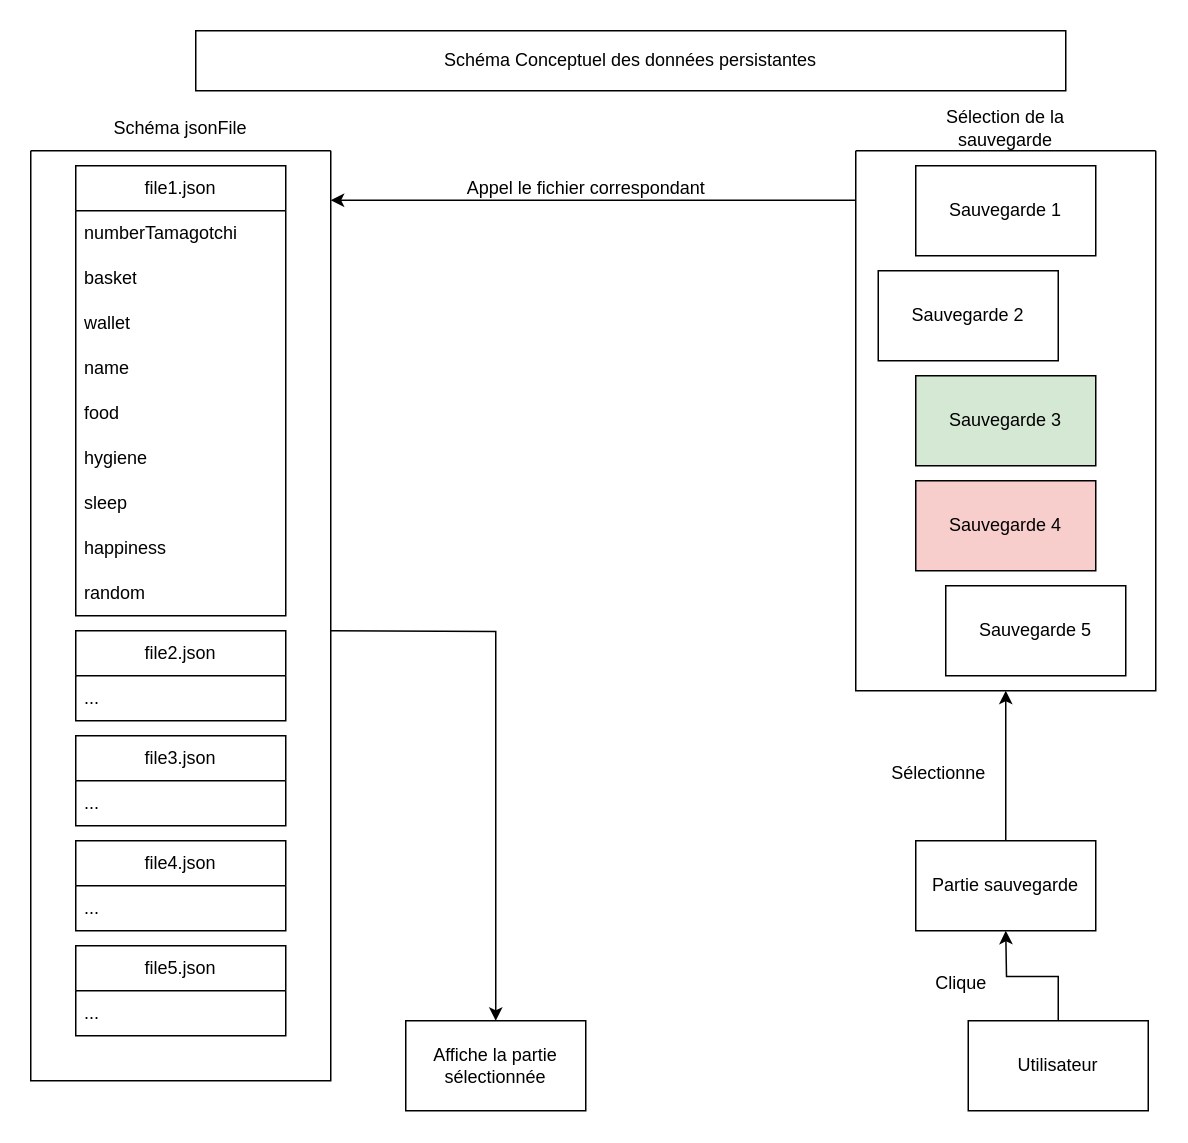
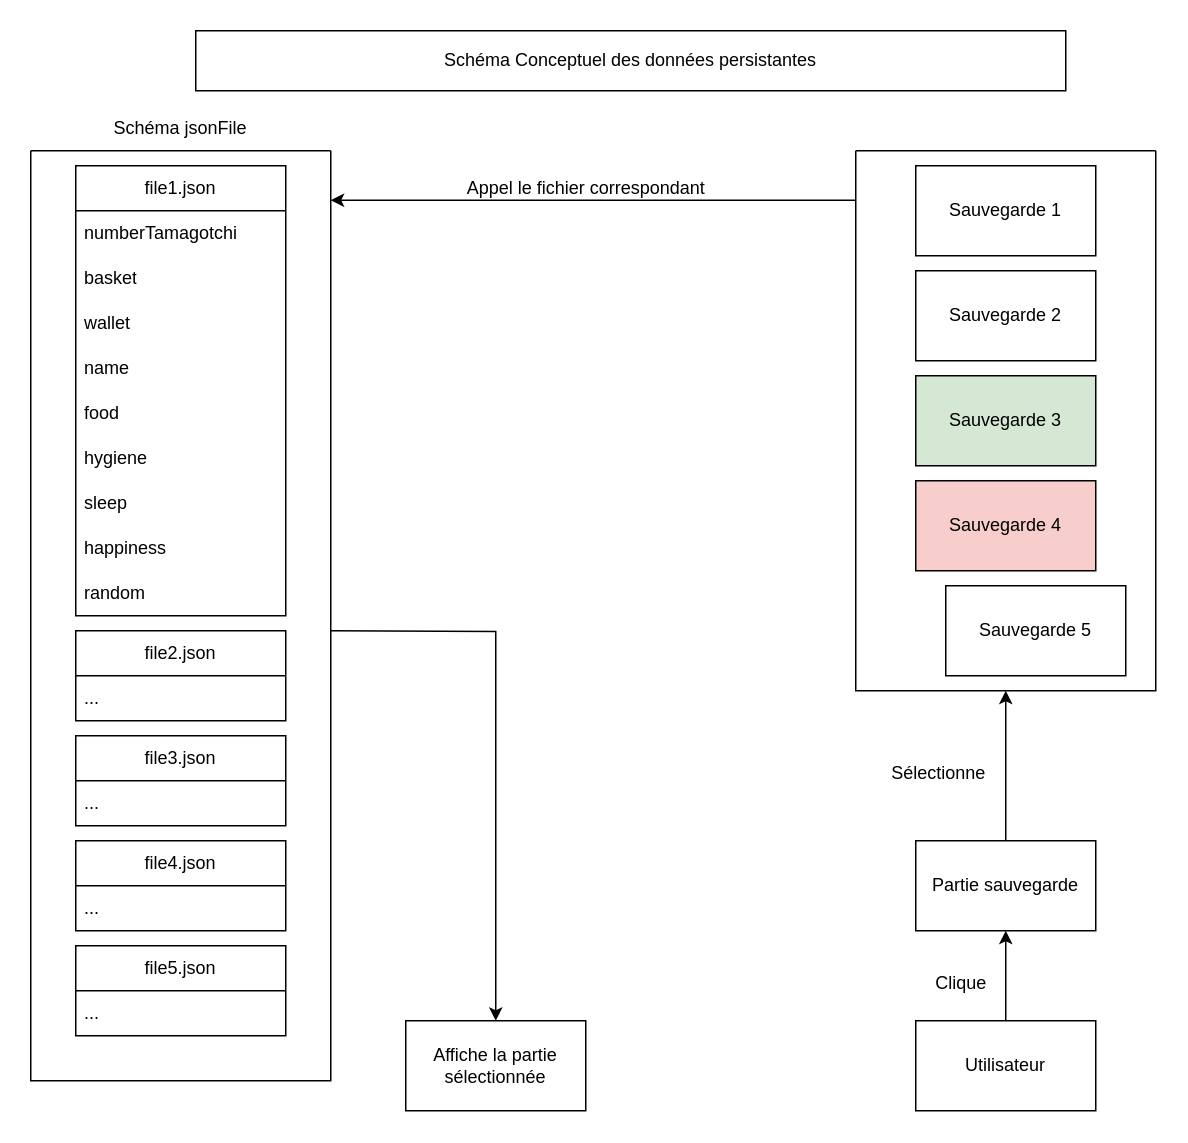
node "Sélection de la sauvegarde": removed
node "Sauvegarde 2": moved (968, 316) -> (1006, 316)
node "Utilisateur": moved (1058, 1066) -> (1006, 1066)
